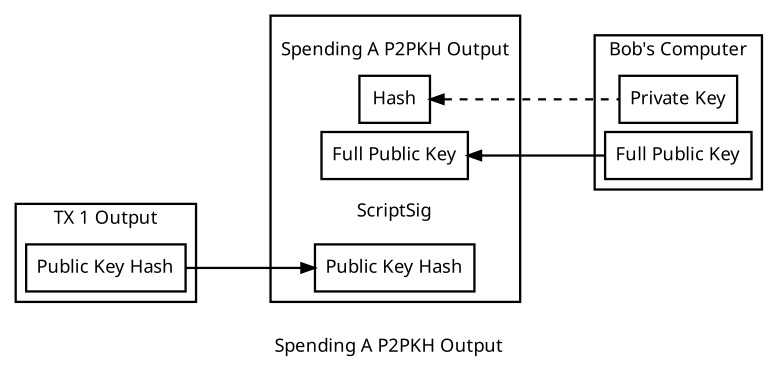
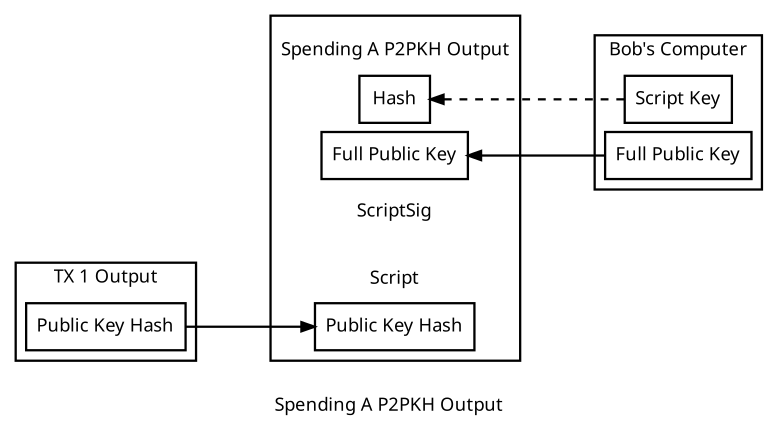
node "Private Key": label "Private Key" -> "Script Key"
node "Script": added
